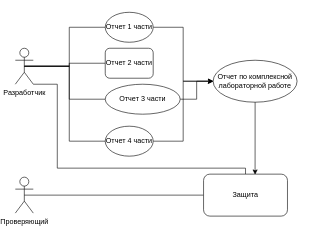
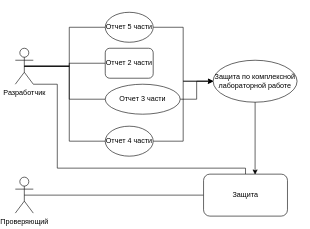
node "Отчет 1 части": label "Отчет 1 части" -> "Отчет 5 части"
node "Отчет по комплексной лабораторной работе": label "Отчет по комплексной лабораторной работе" -> "Защита по комплексной лабораторной работе"
